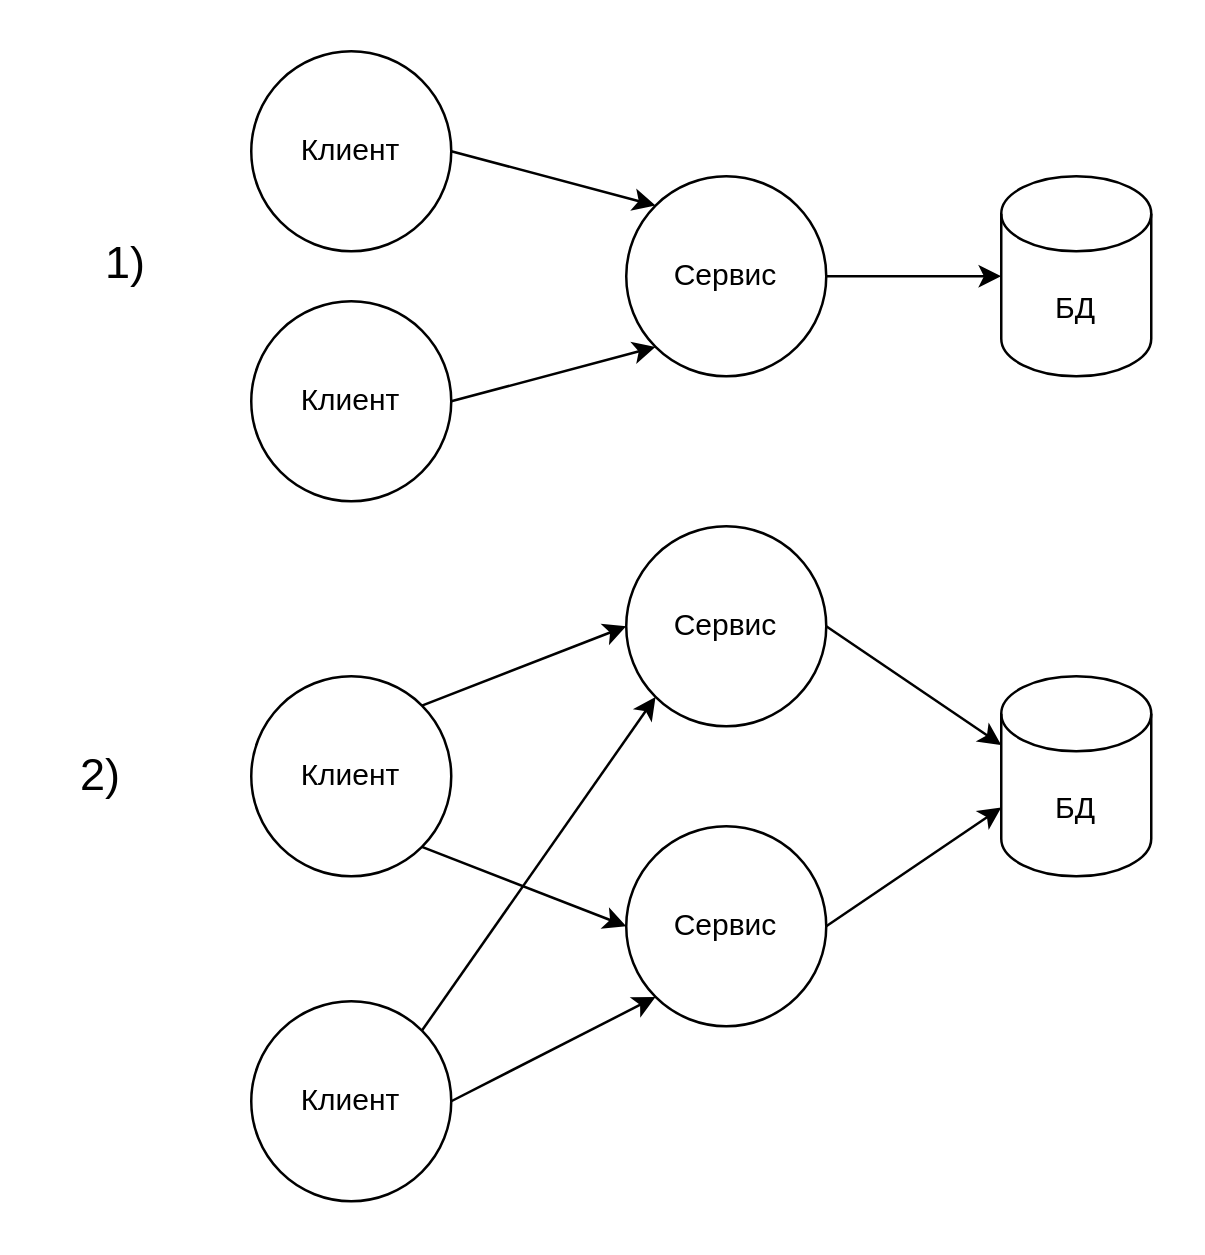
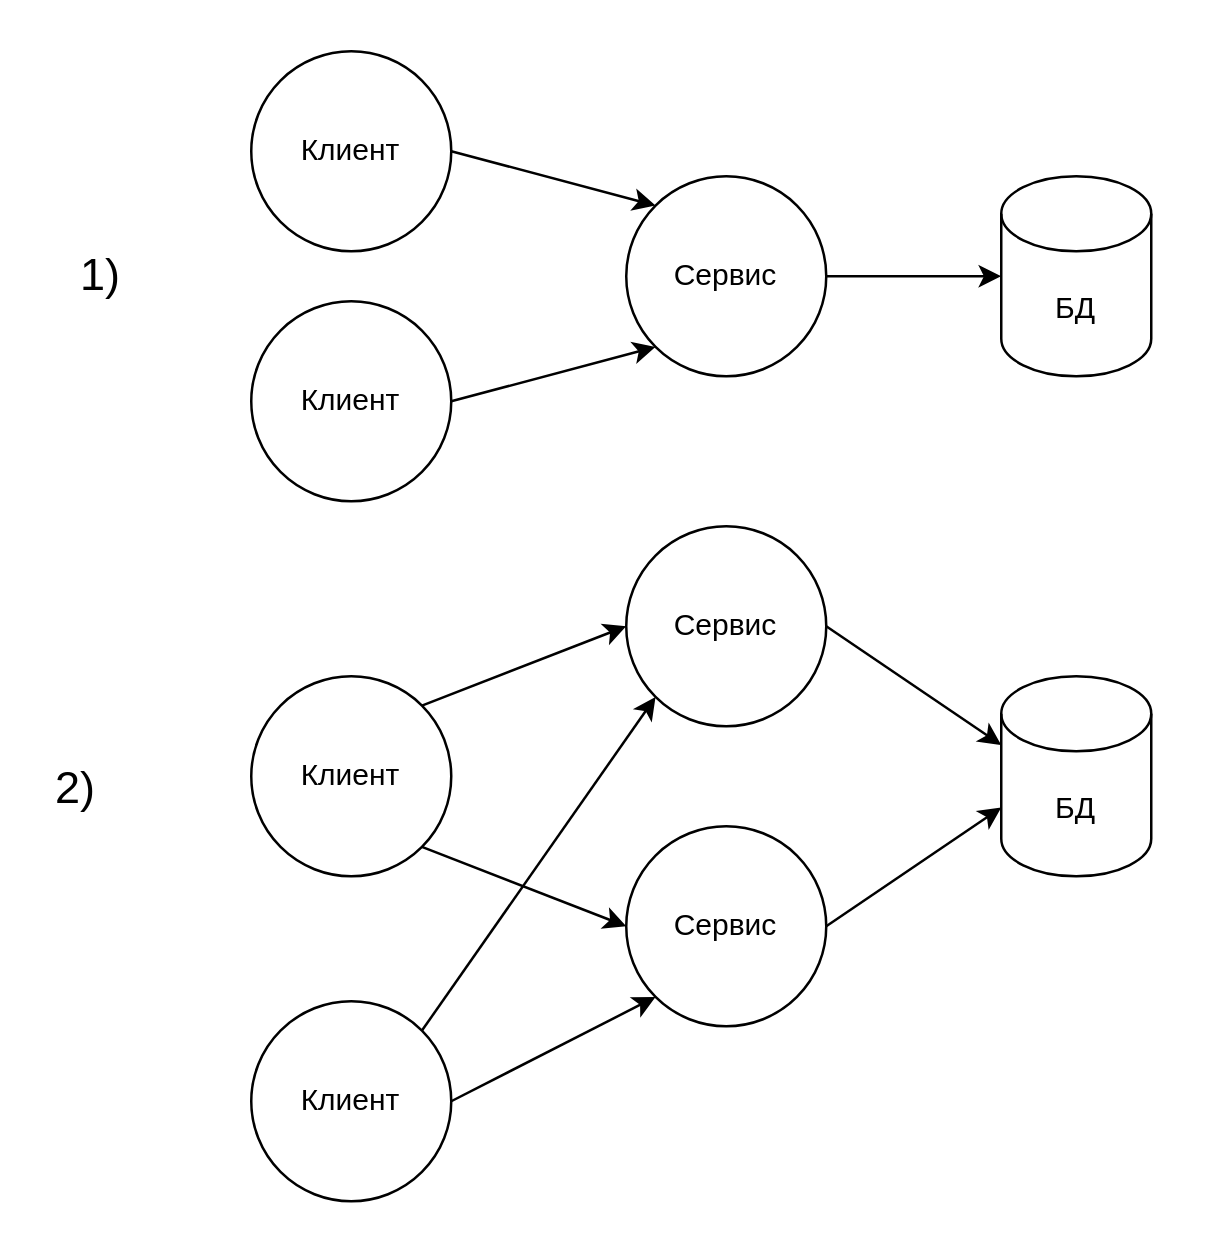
node "1)": moved (126, 264) -> (101, 276)
node "2)": moved (101, 776) -> (76, 789)
